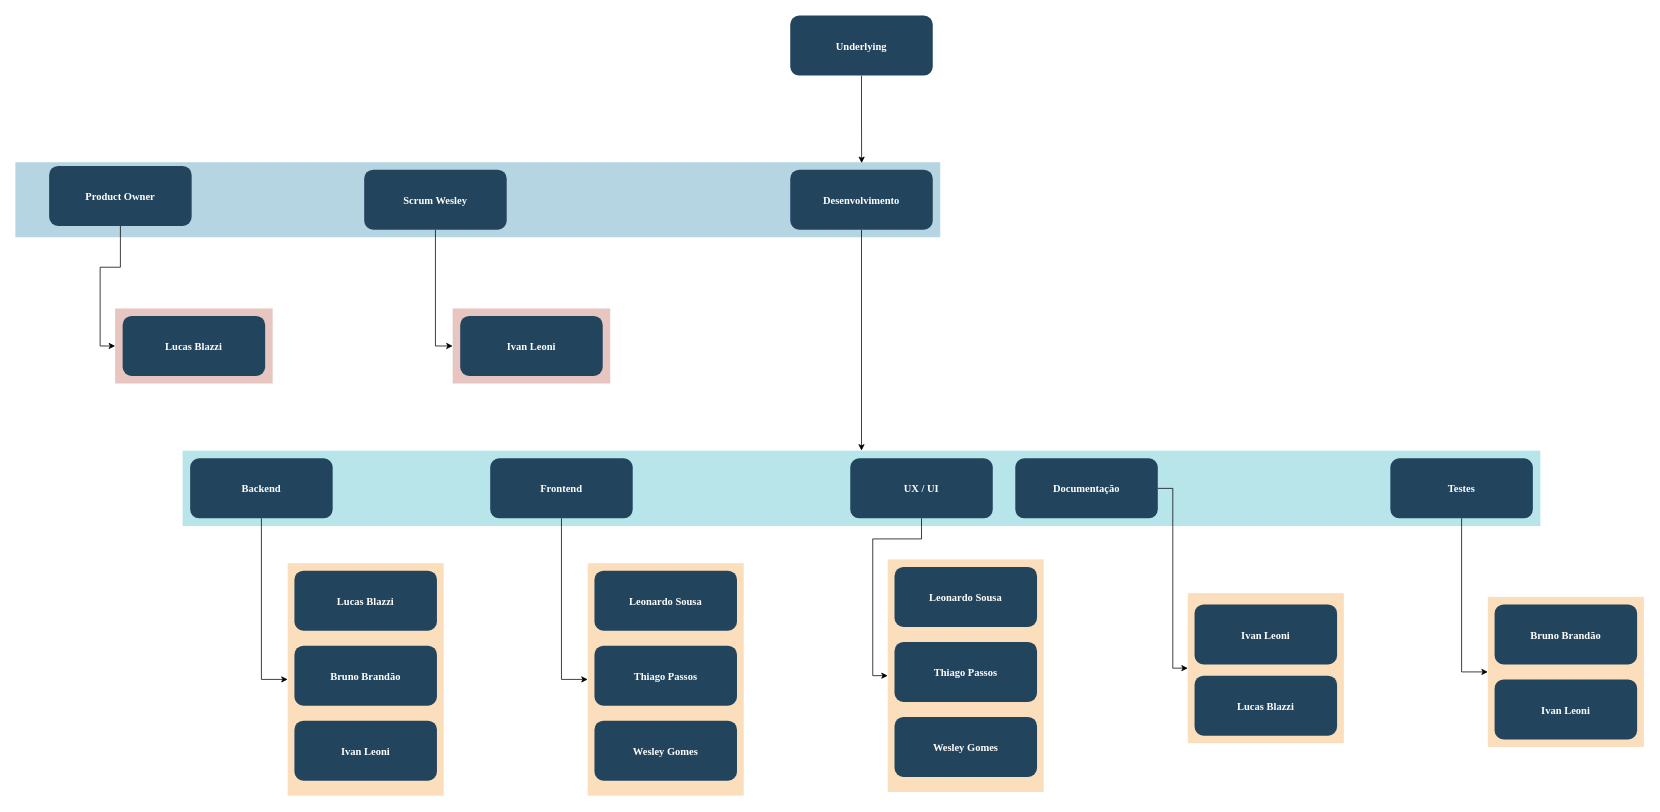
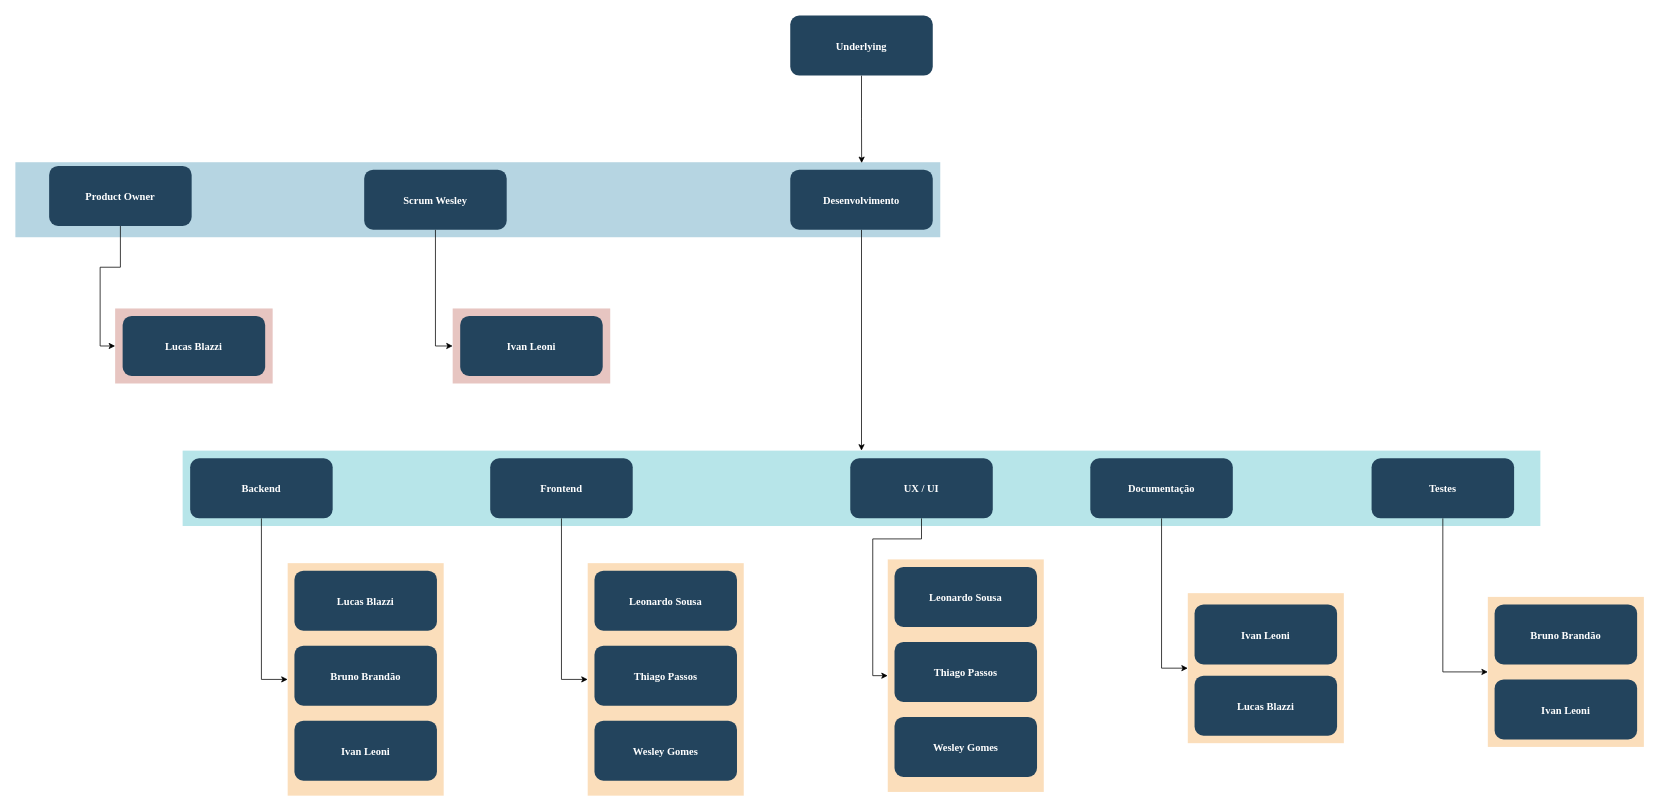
node "Documentação": moved (1086, 488) -> (1161, 488)
node "Testes": moved (1461, 488) -> (1443, 488)
